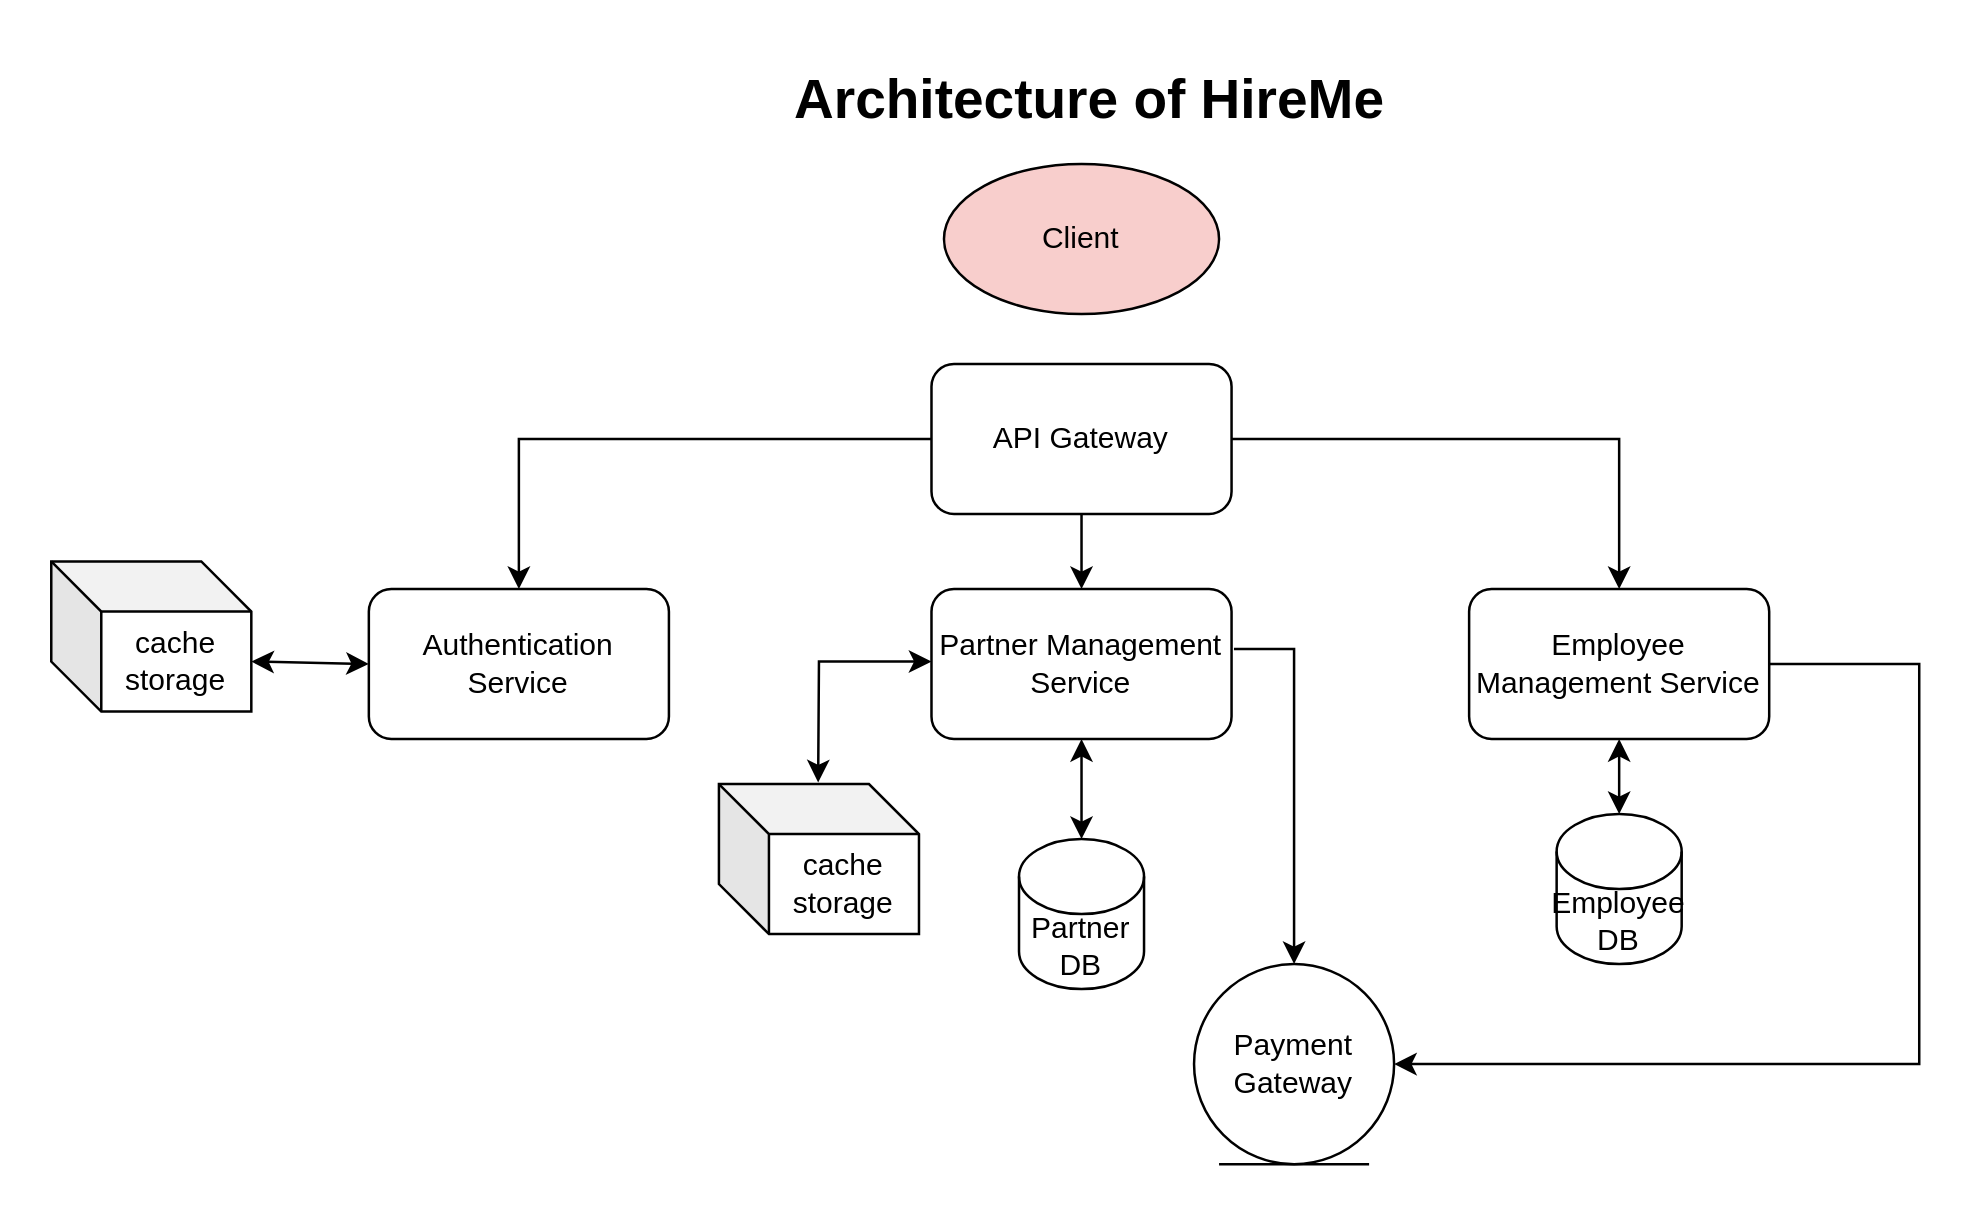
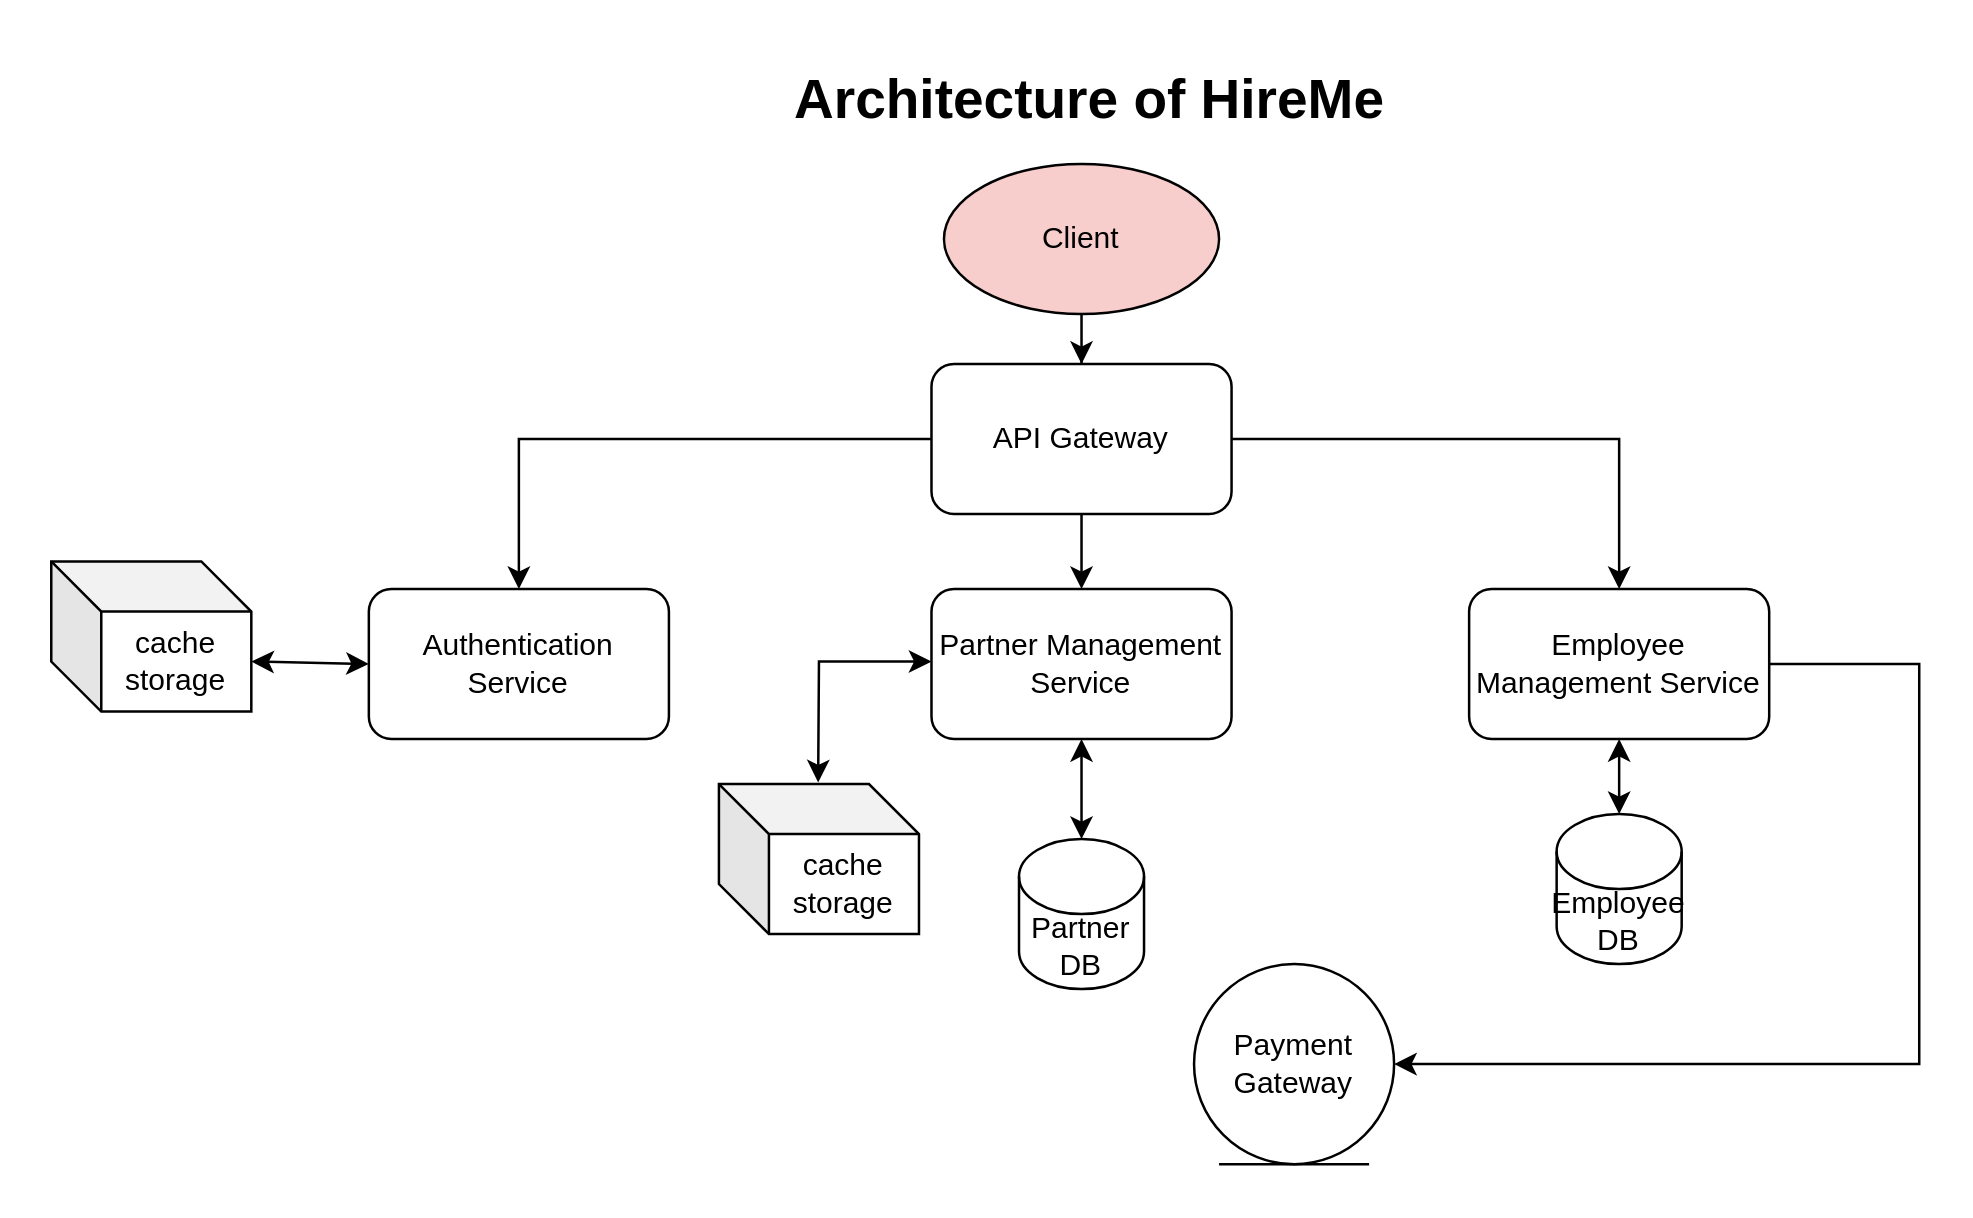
edge "Client" -> "API Gateway": added
edge "Partner Management Service" -> "Payment Gateway": removed
